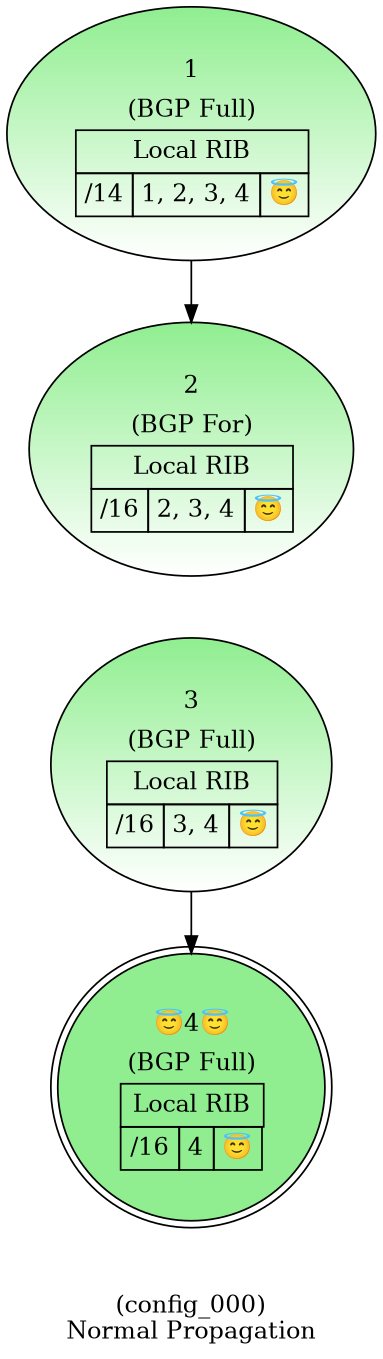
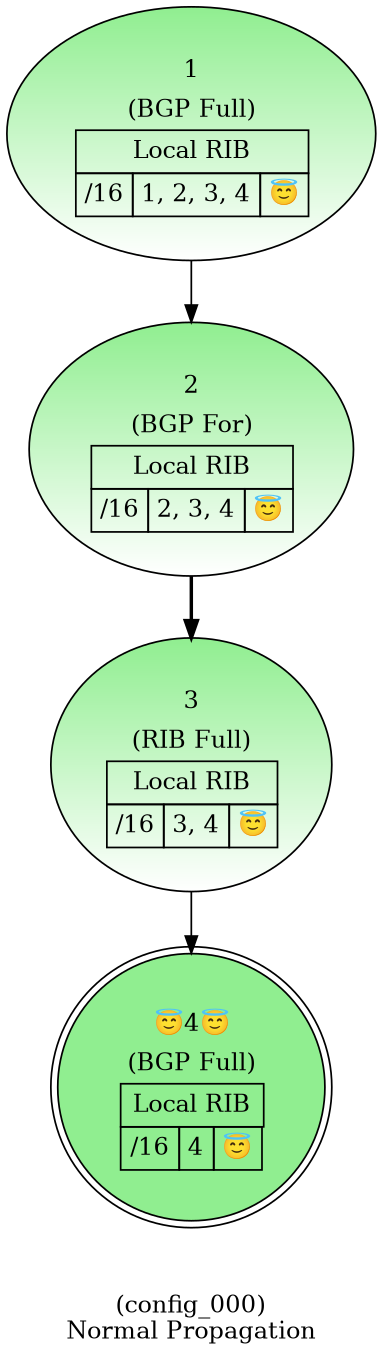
node "1": text "/14" -> "/16"
edge "2" -> "3": added
node "3": text "(BGP Full)" -> "(RIB Full)"
